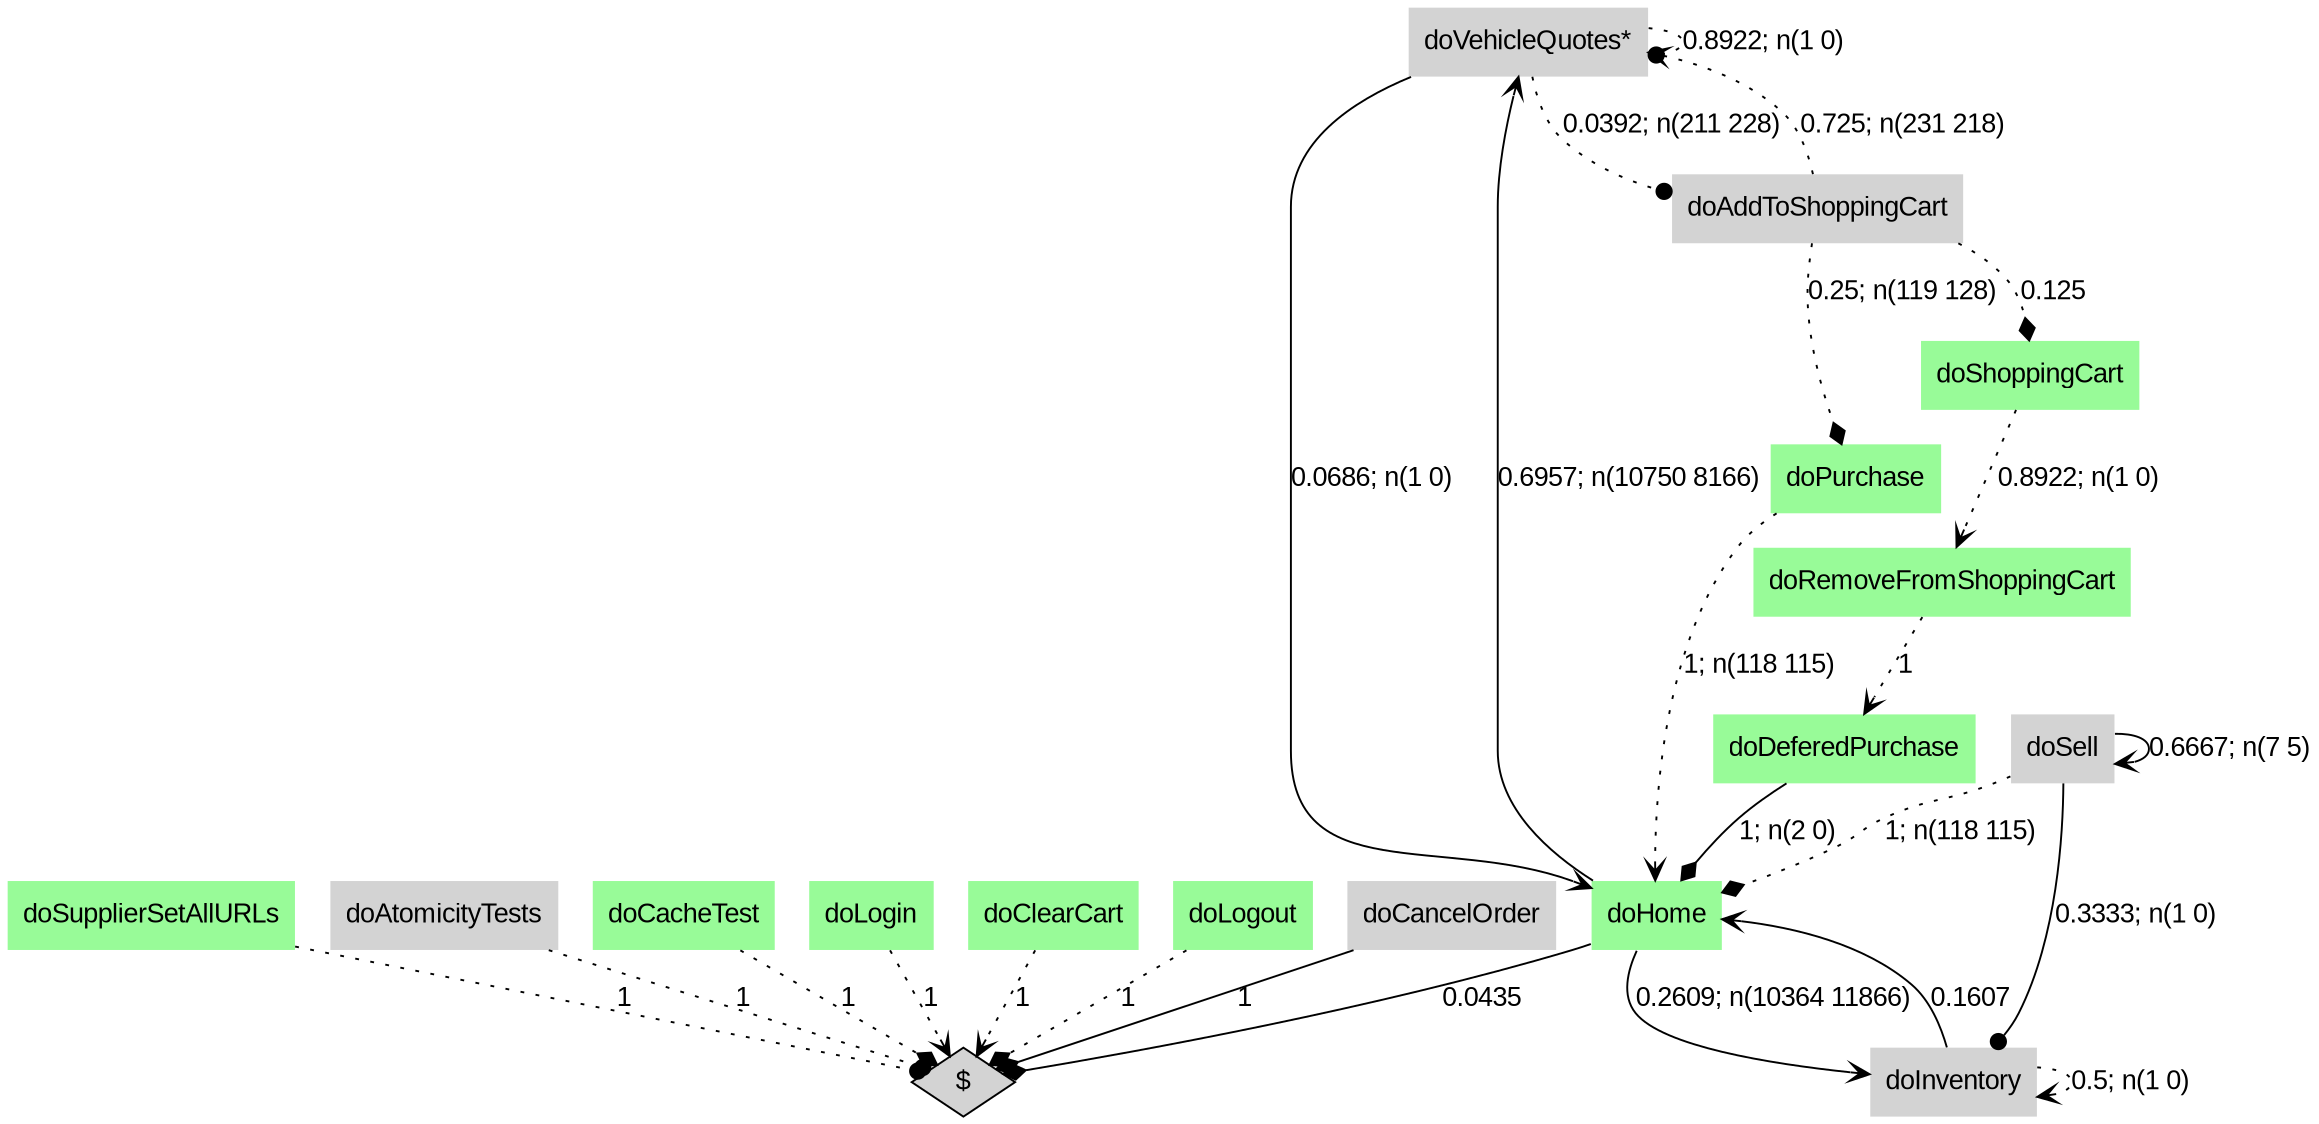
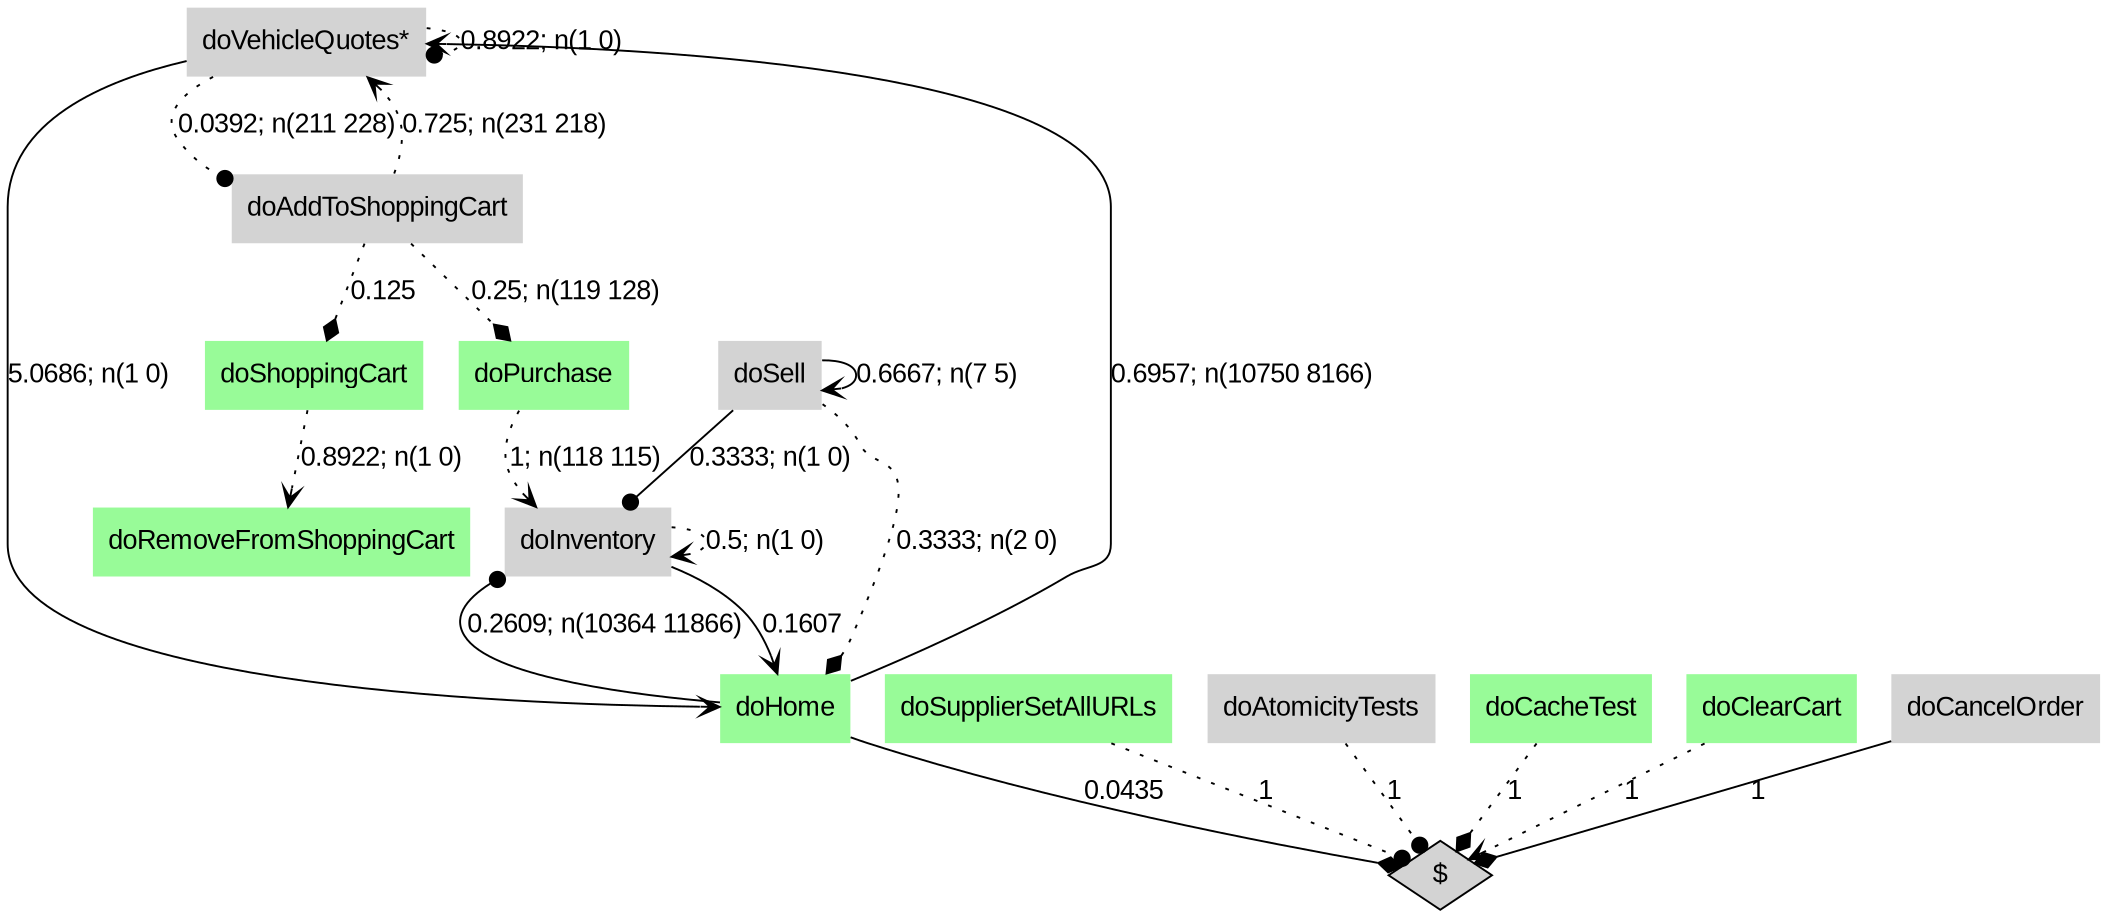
edge "doVehicleQuotes*" -> "doHome": label "0.0686; n(1 0)" -> "5.0686; n(1 0)"
edge "doPurchase" -> "doHome": now "doPurchase" -> "doInventory"
node "doDeferedPurchase": removed
edge "doSell" -> "doHome": label "1; n(118 115)" -> "0.3333; n(2 0)"
node "doLogin": removed
node "doLogout": removed
edge "doHome" -> "doInventory": arrowhead vee -> dot
